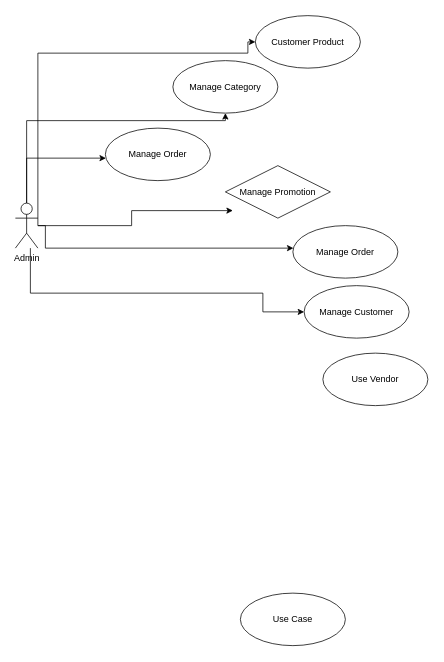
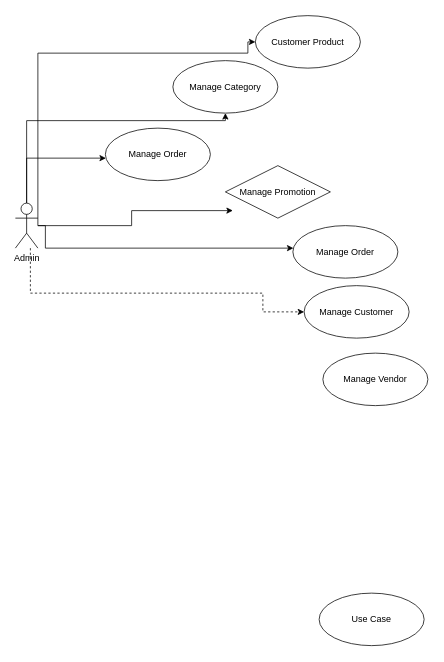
edge "Admin" -> "Manage Customer": style solid -> dashed
node "Use Vendor": label "Use Vendor" -> "Manage Vendor"
node "Use Case": moved (293, 619) -> (372, 619)
